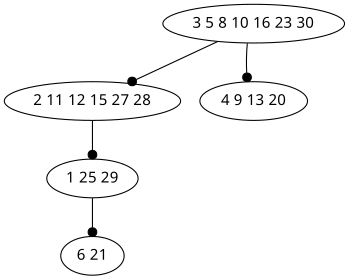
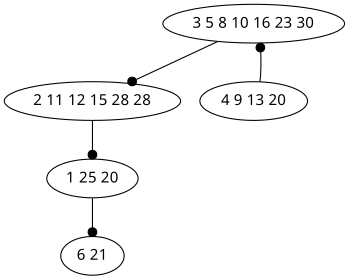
edge "3 5 8 10 16 23 30" -> "4 9 13 20": reversed
node "2 11 12 15 27 28": label "2 11 12 15 27 28" -> "2 11 12 15 28 28"
node "1 25 29": label "1 25 29" -> "1 25 20"
